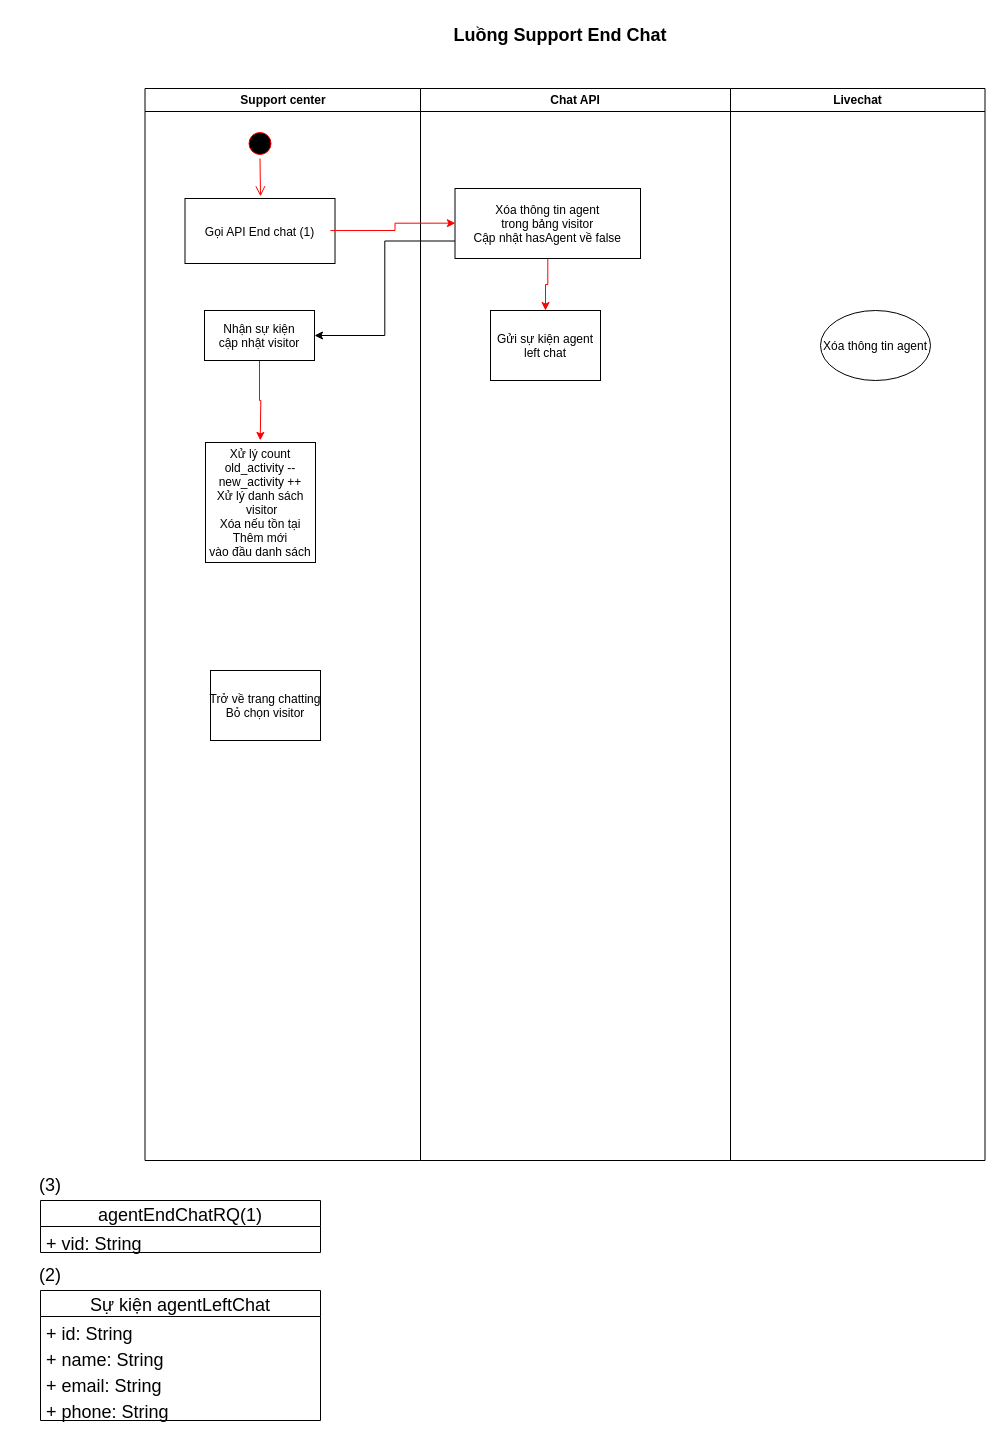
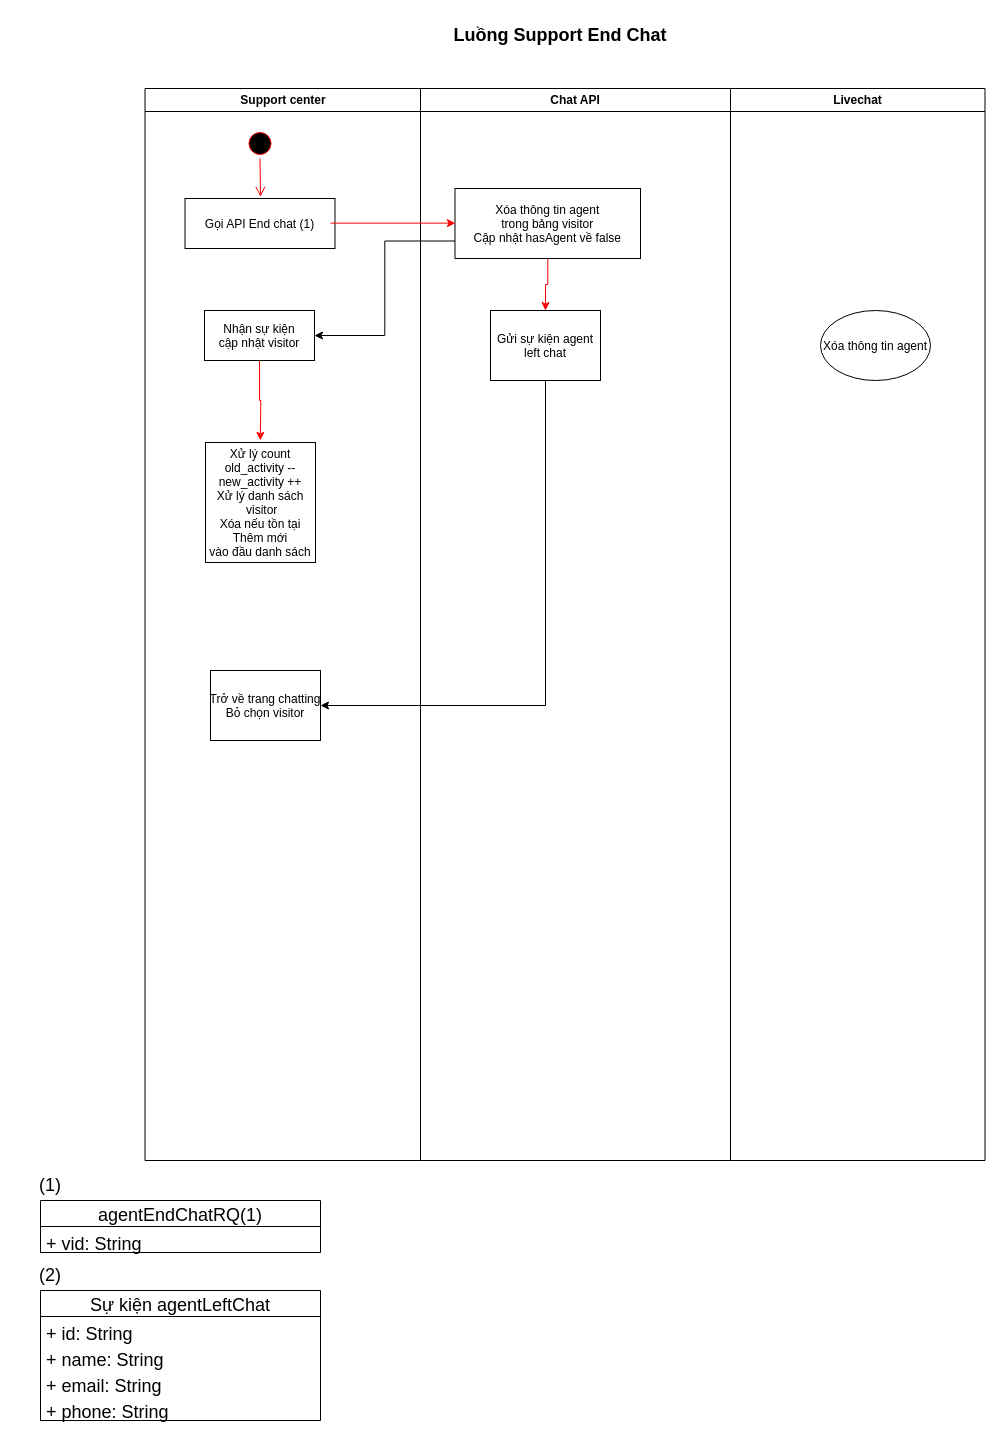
node "Gọi API End chat (1)": size 150x65 -> 150x50
edge "Gửi sự kiện agent left chat" -> "Trở về trang chatting Bỏ chọn visitor": added
node "(3)": label "(3)" -> "(1)"
